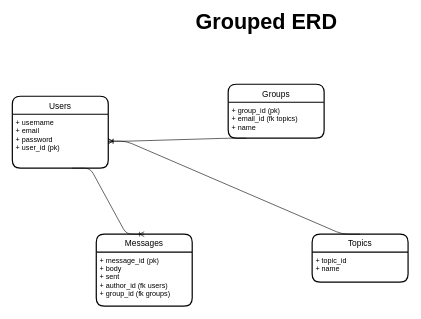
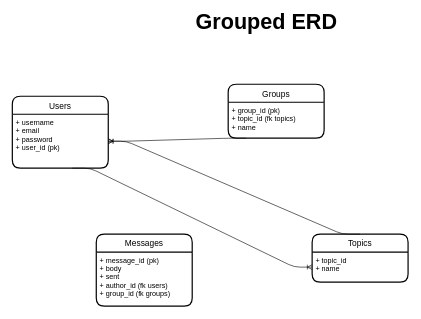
node "+ group_id (pk) + email_id (fk topics) + name": label "+ group_id (pk) + email_id (fk topics) + name" -> "+ group_id (pk) + topic_id (fk topics) + name"
edge "+ username + email + password + user_id (pk)" -> "Messages": now "+ username + email + password + user_id (pk)" -> "+ topic_id + name"
